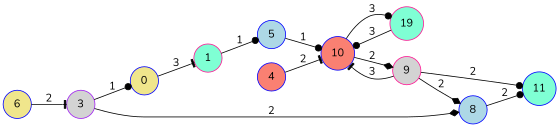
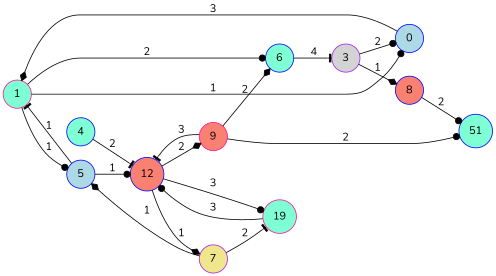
node "10": label "10" -> "12"
edge "1" -> "6": added, label "2"
edge "0" -> "1": arrowhead tee -> diamond
node "9": fillcolor lightgrey -> salmon
node "4": fillcolor salmon -> aquamarine
node "0": fillcolor khaki -> lightblue
edge "3" -> "0": label "1" -> "2"
edge "9" -> "8": now "9" -> "6"
node "11": label "11" -> "51"
edge "1" -> "0": added, label "1"
edge "6" -> "3": label "2" -> "4"
node "6": fillcolor khaki -> aquamarine
node "8": fillcolor lightblue -> salmon
edge "3" -> "8": label "2" -> "1"
edge "5" -> "1": added, label "1"
node "7": added
